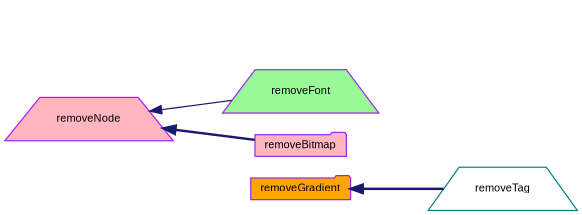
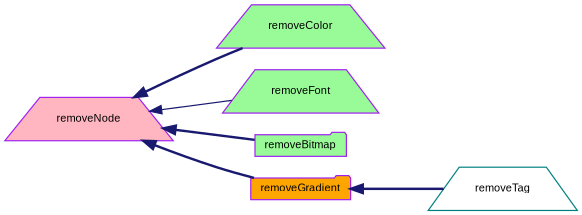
node "removeColor": added
node "removeBitmap": fillcolor lightpink -> palegreen
edge "removeGradient" -> "removeNode": added
